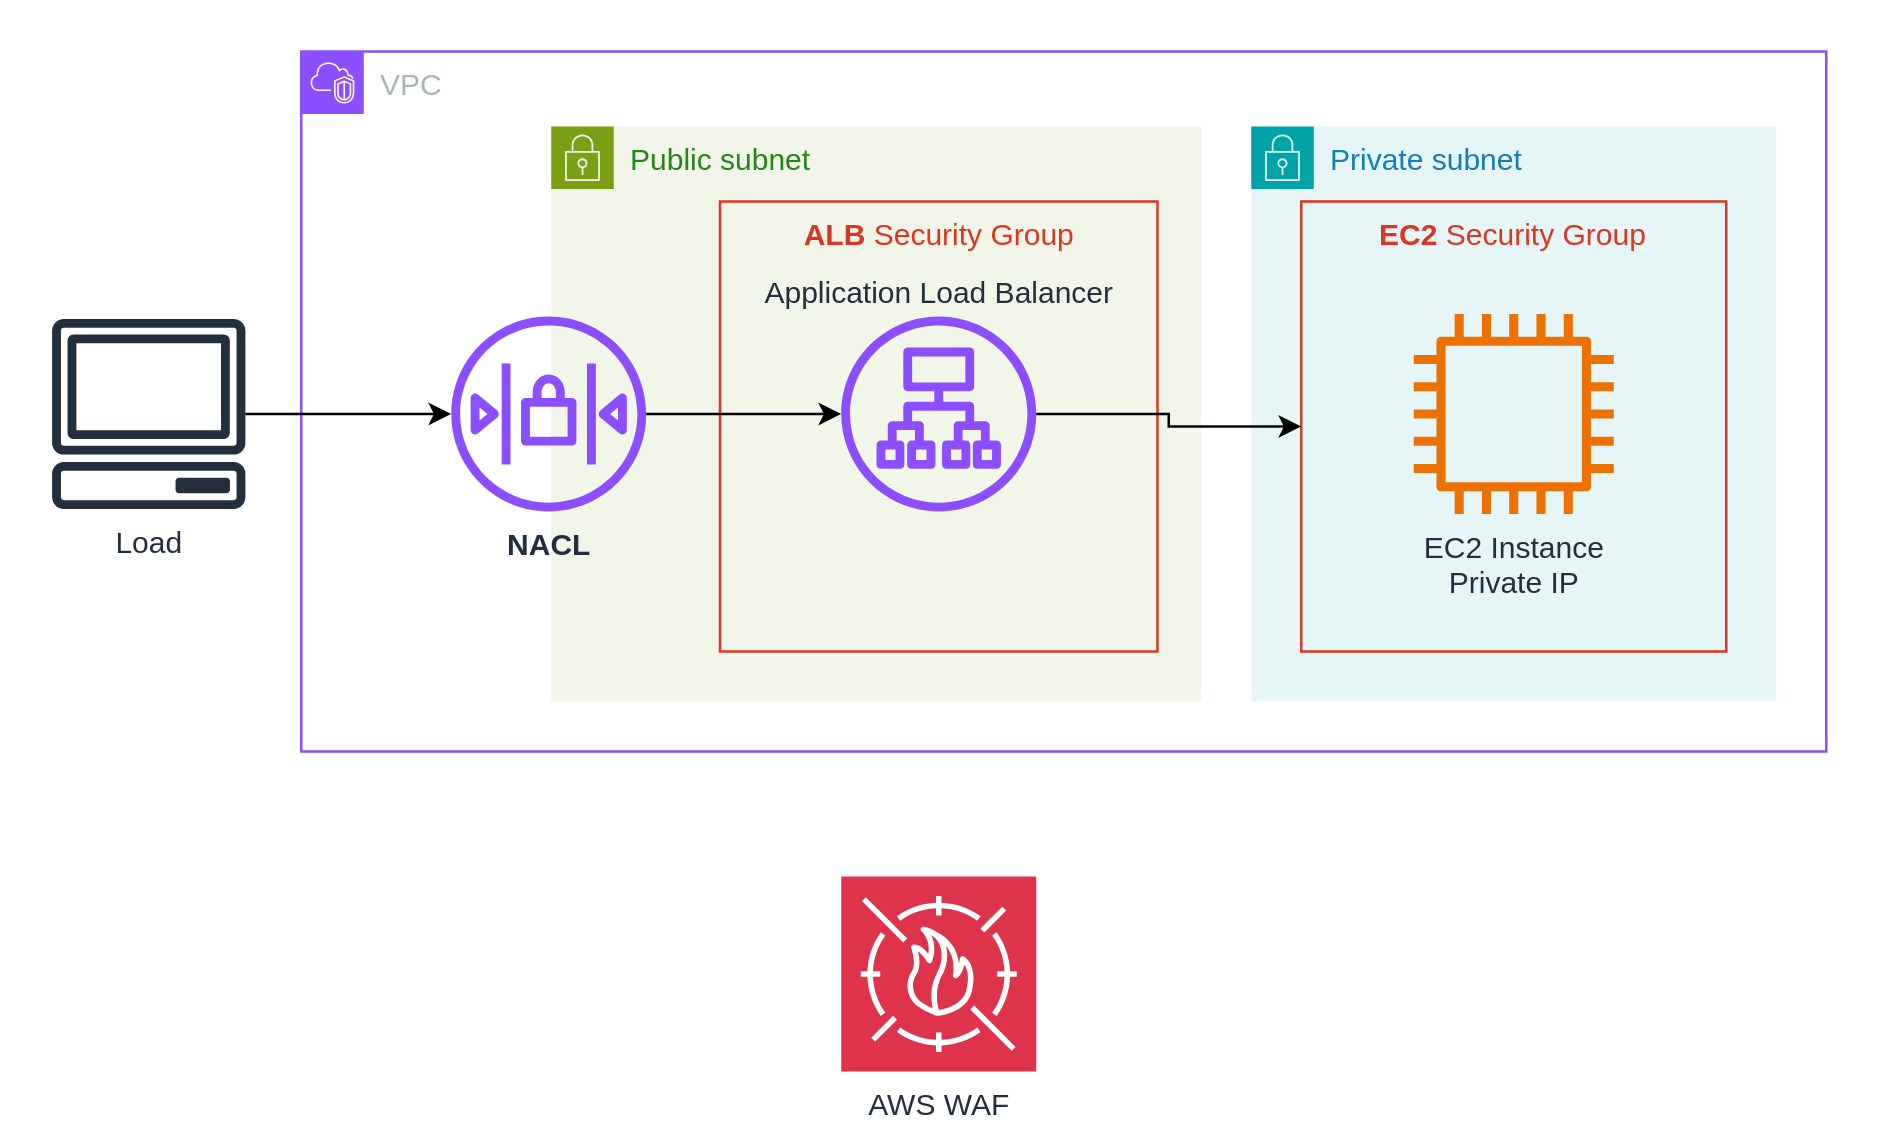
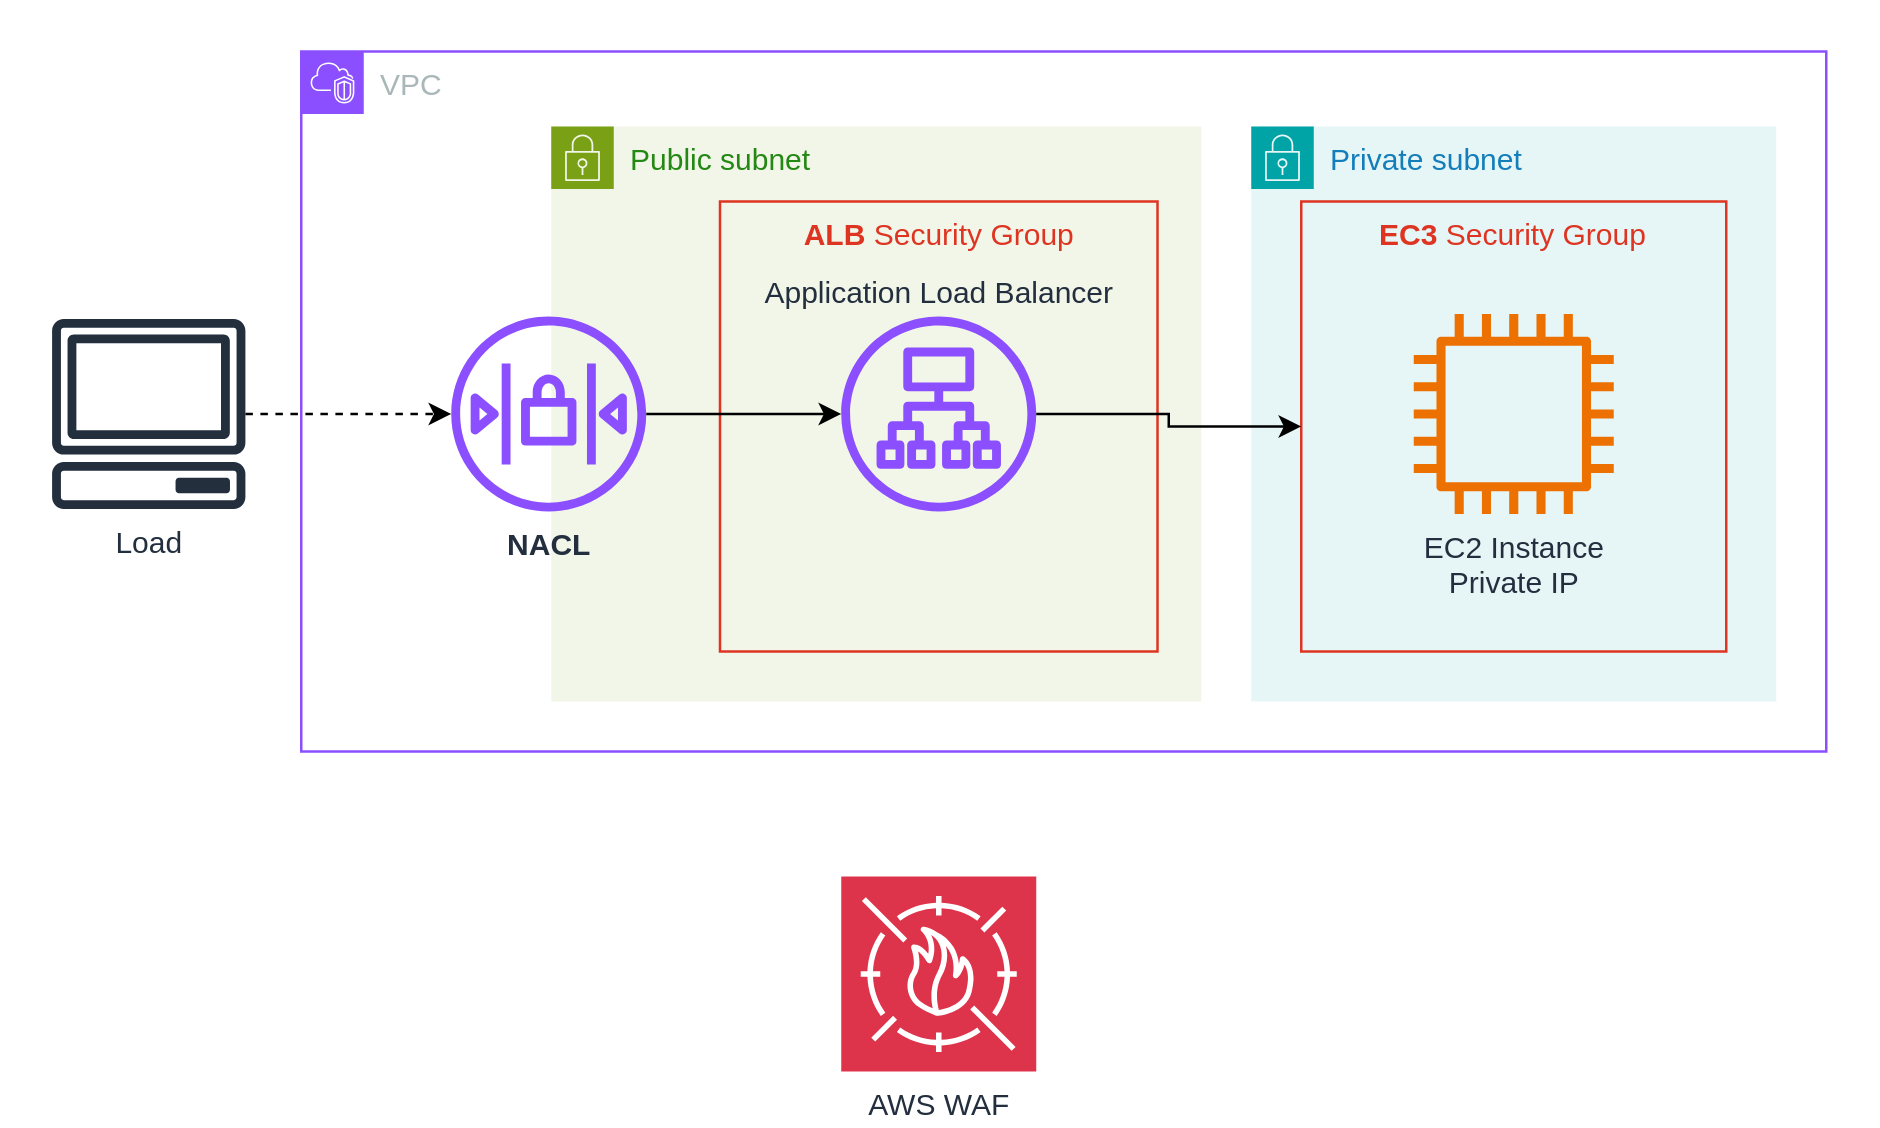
node "EC2 Security Group": label "EC2 Security Group" -> "EC3 Security Group"
edge "Load" -> "NACL": style solid -> dashed
